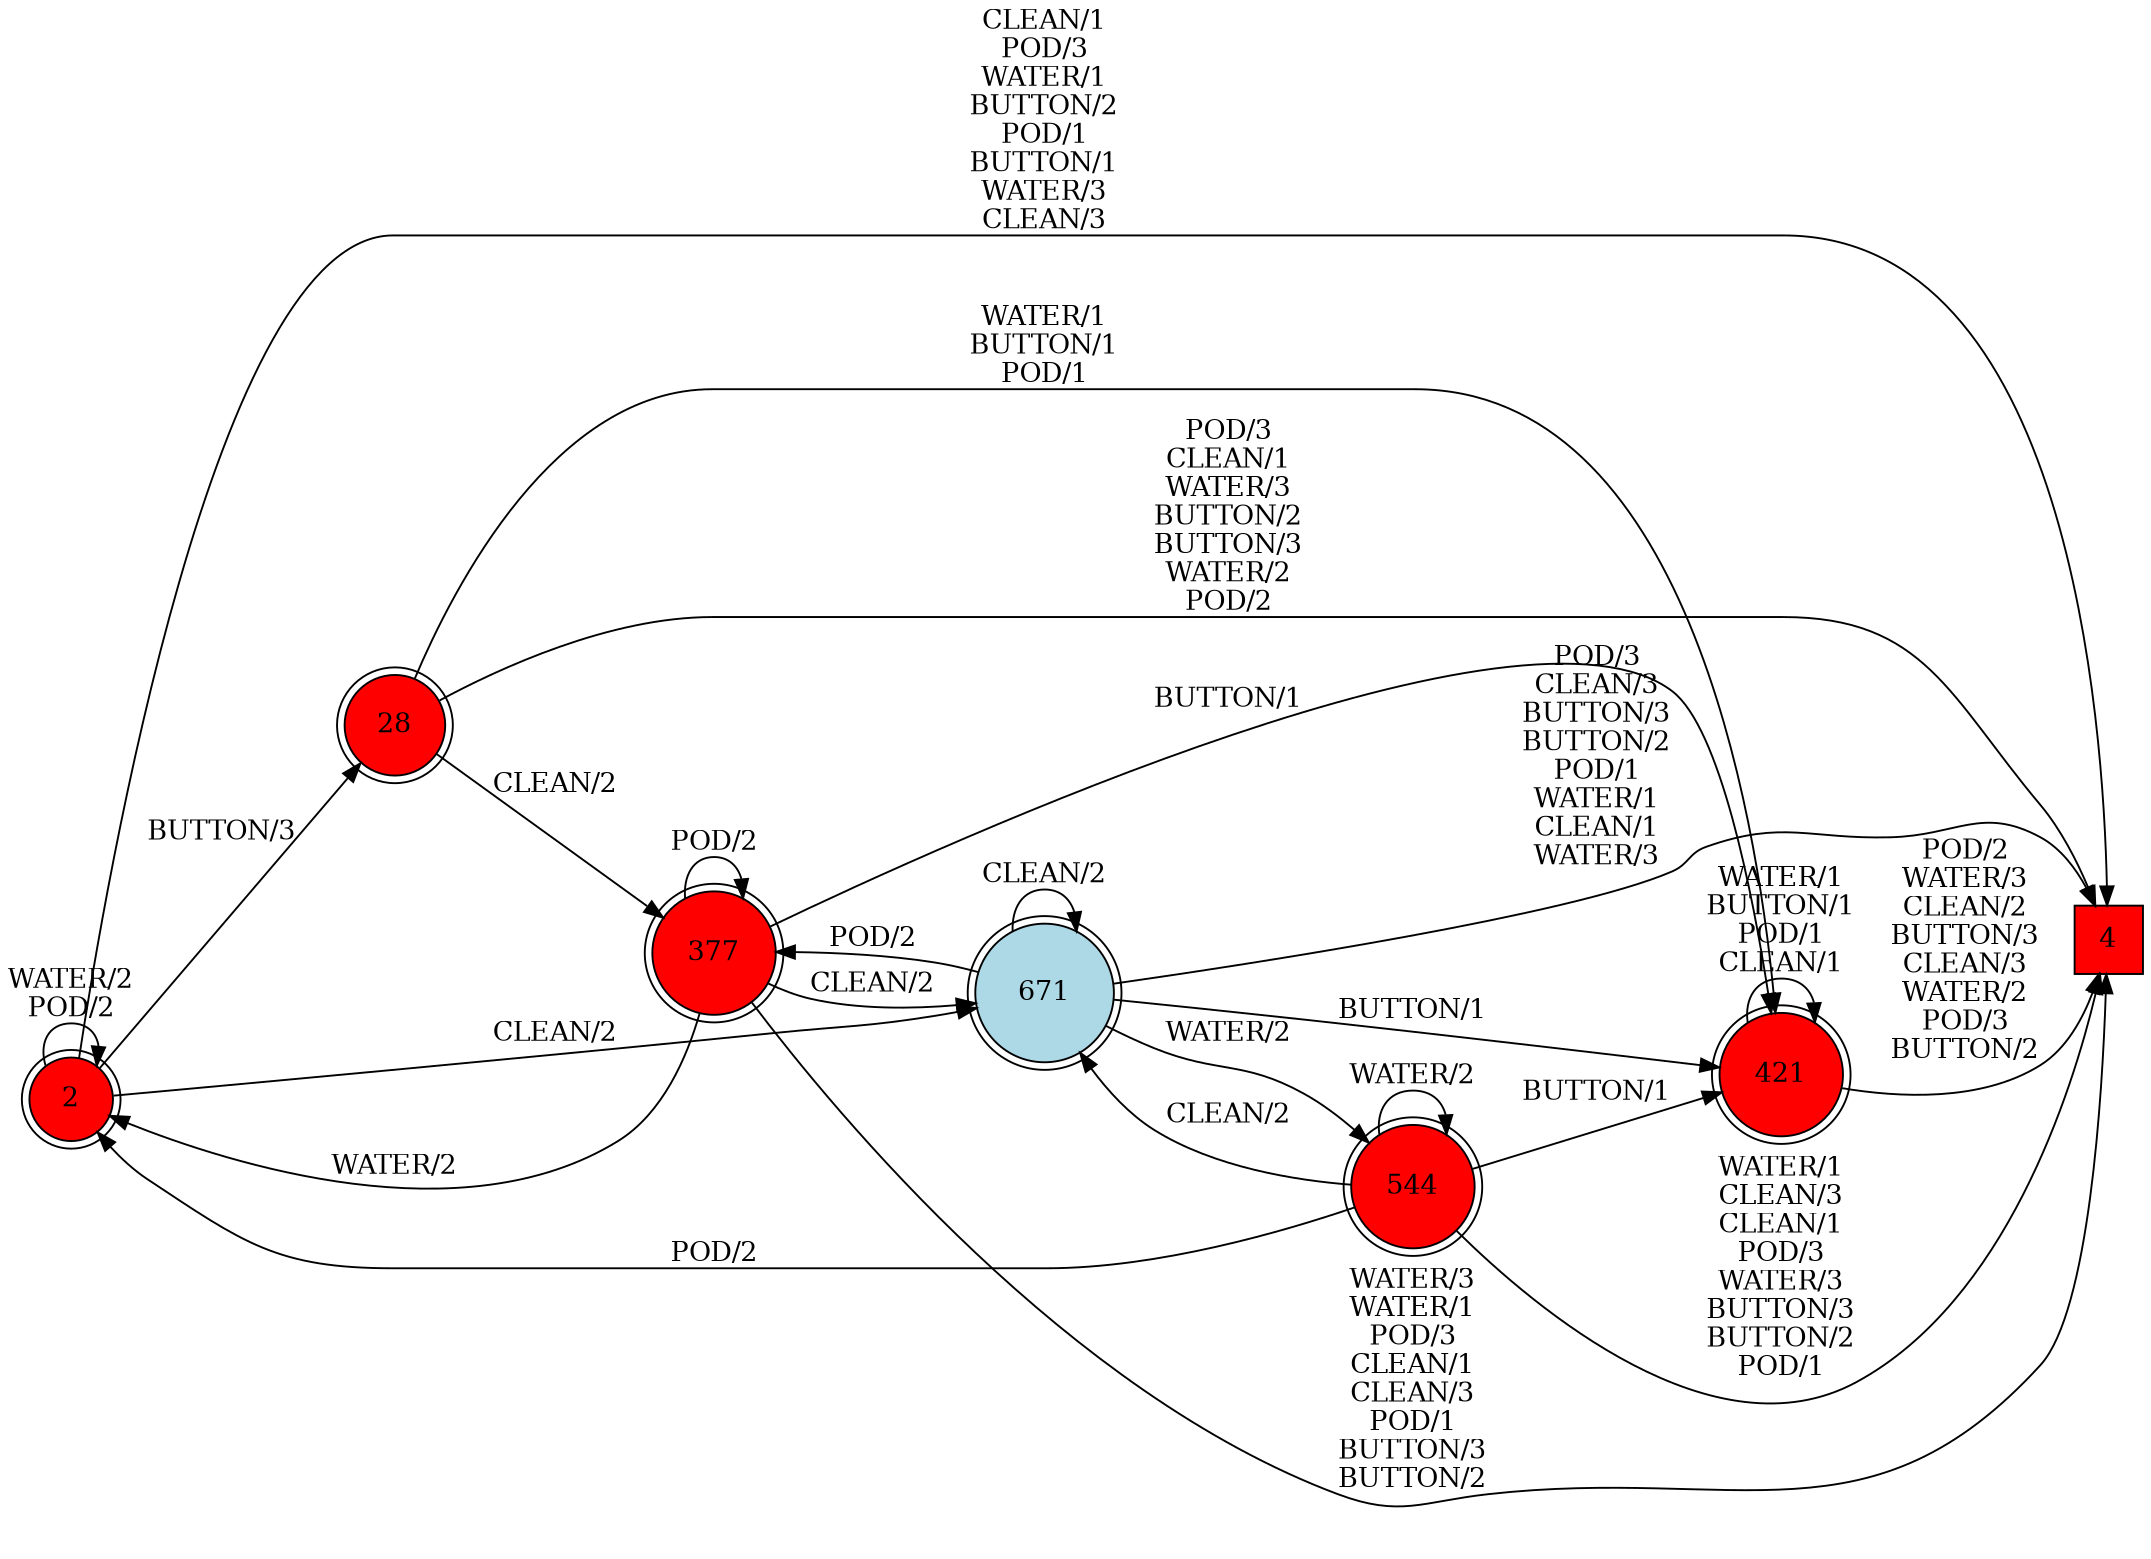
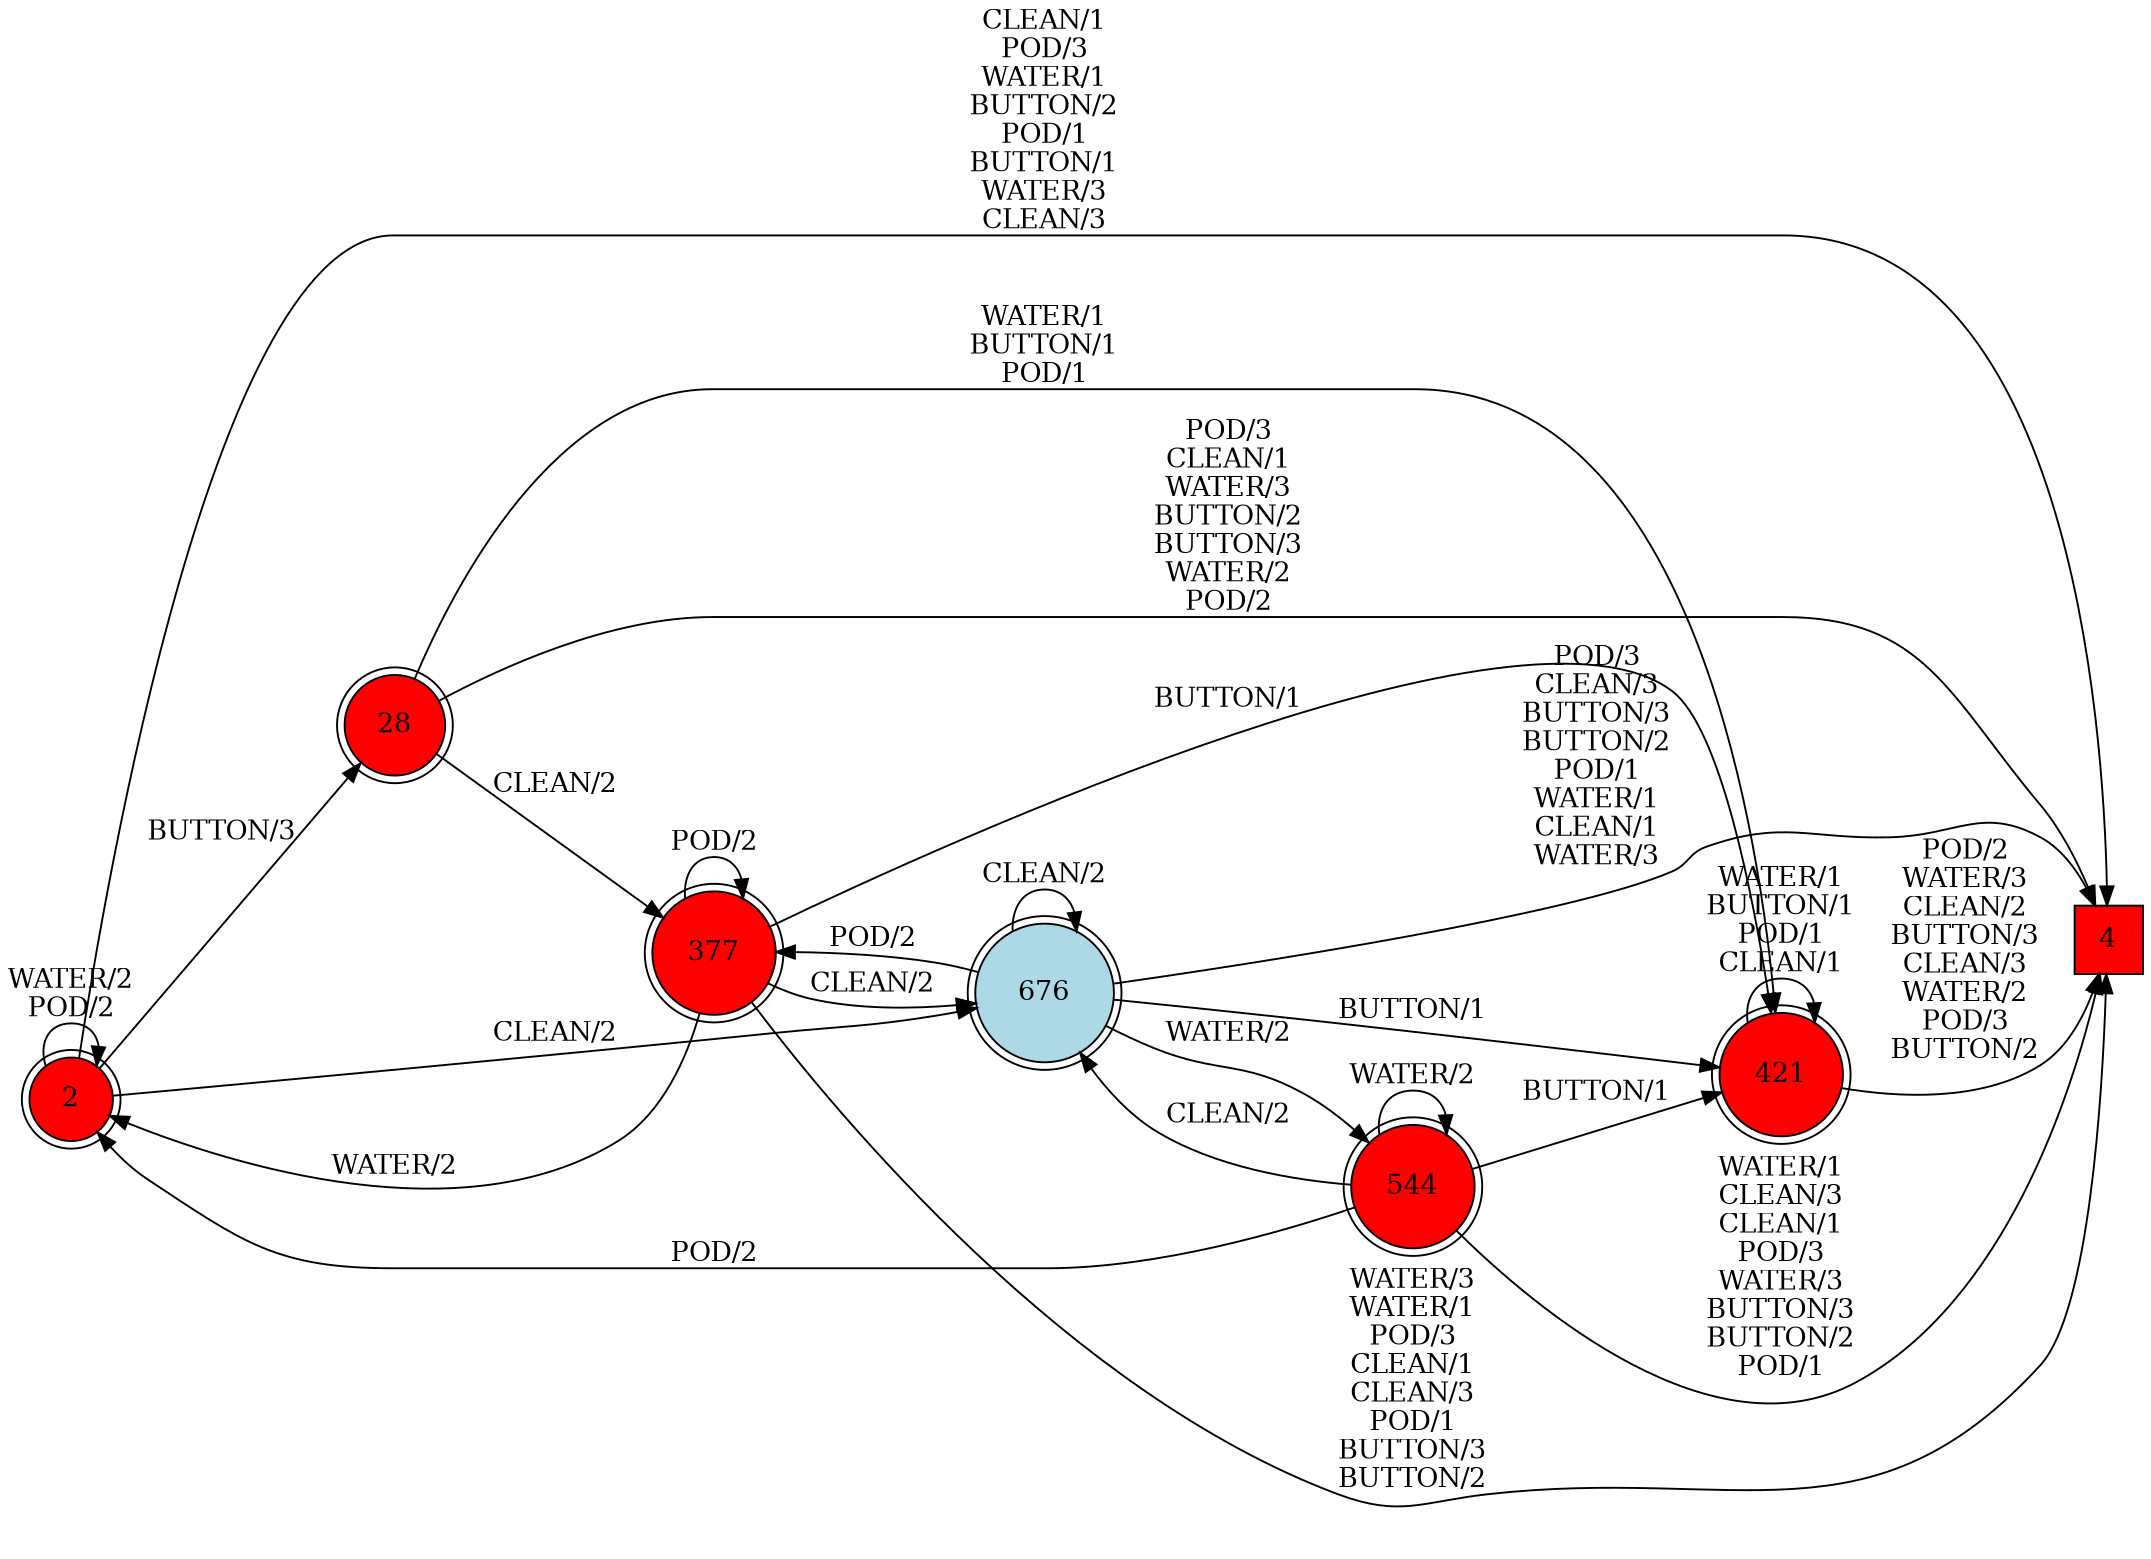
node "671": label "671" -> "676"
